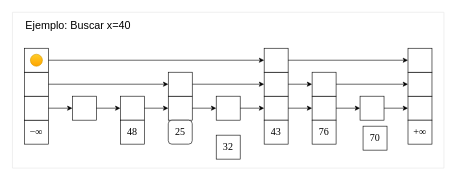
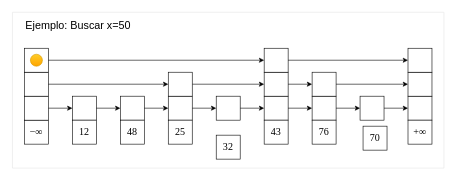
node "Ejemplo: Buscar x=40": label "Ejemplo: Buscar x=40" -> "Ejemplo: Buscar x=50"
node "12": added
node "25": shape rounded rectangle -> rectangle
